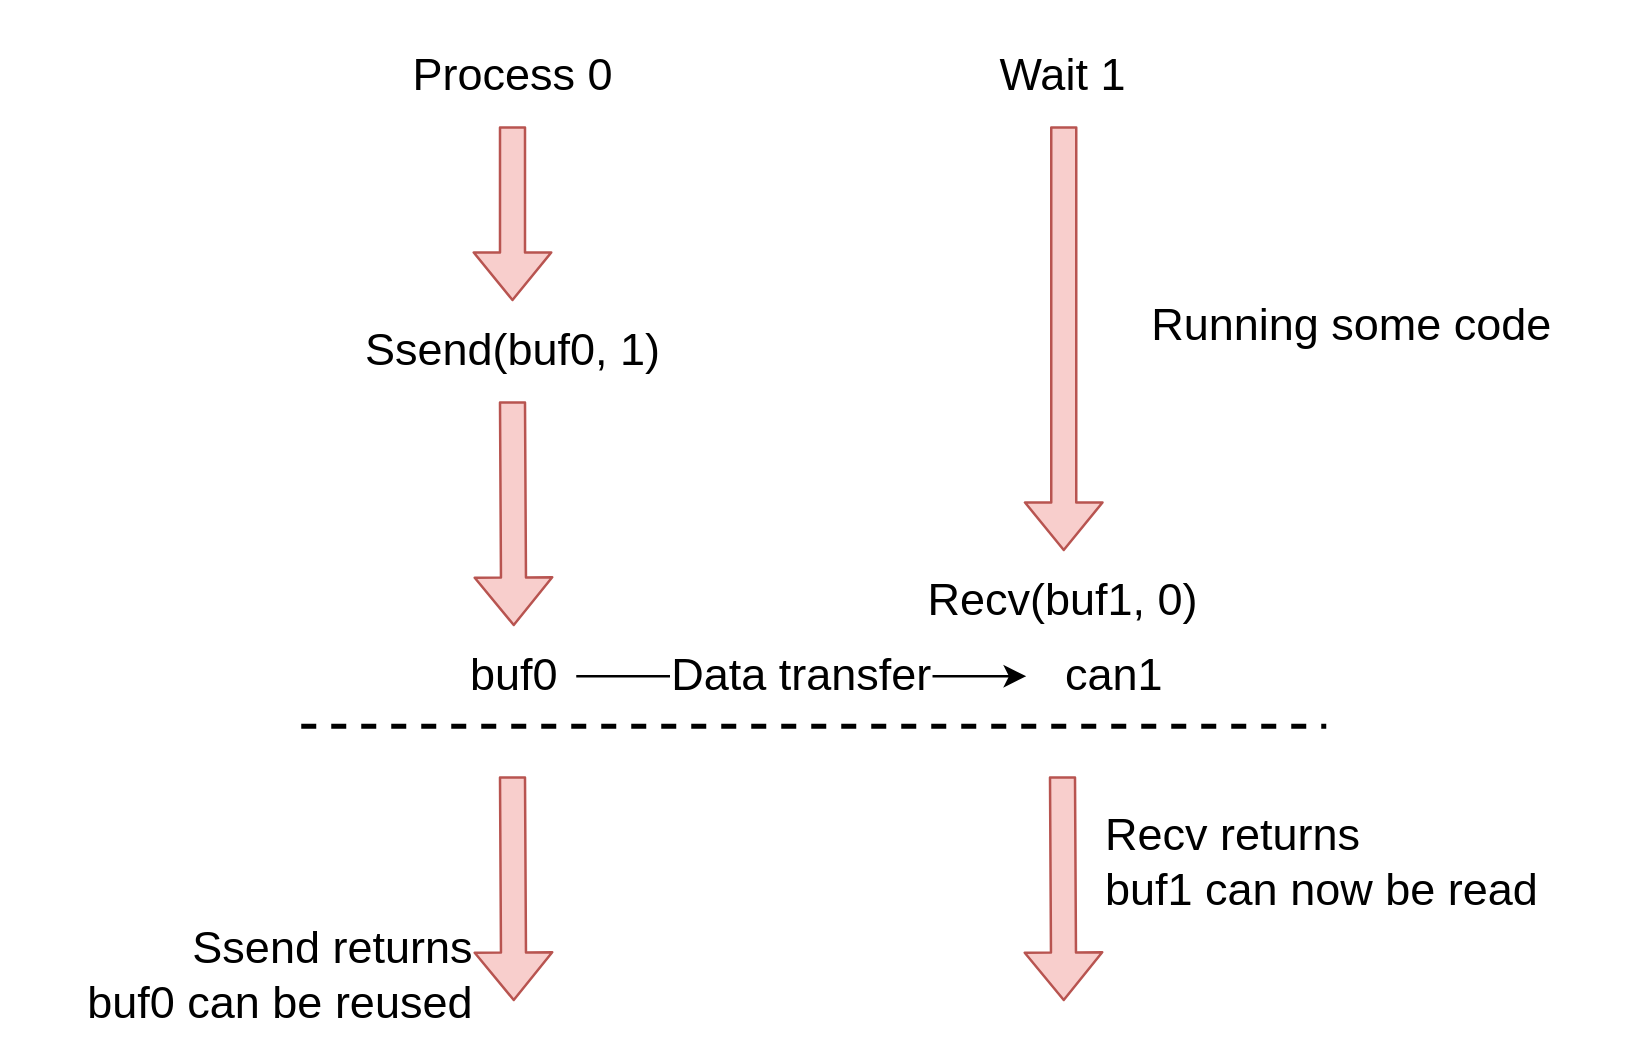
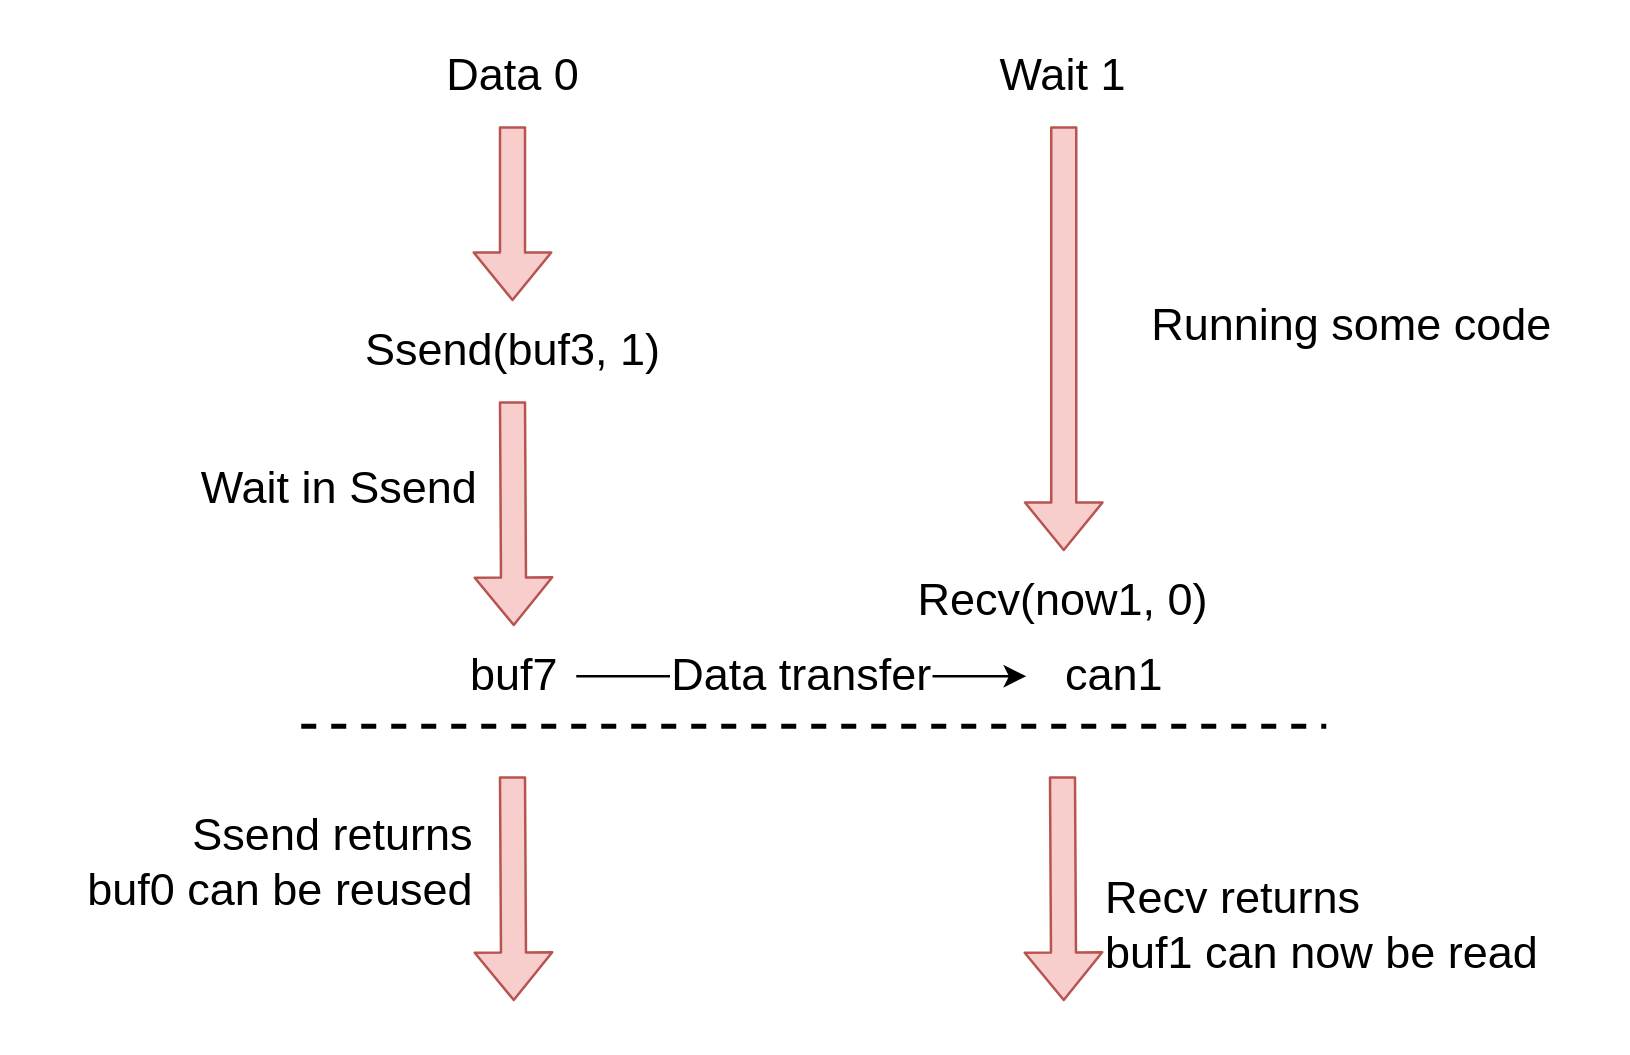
node "Process 0": label "Process 0" -> "Data 0"
node "Ssend(buf0, 1)": label "Ssend(buf0, 1)" -> "Ssend(buf3, 1)"
node "Wait in Ssend": added
node "Recv(buf1, 0)": label "Recv(buf1, 0)" -> "Recv(now1, 0)"
node "buf0": label "buf0" -> "buf7"
node "Recv returns buf1 can now be read": moved (1339, 864) -> (1339, 926)
node "Ssend returns buf0 can be reused": moved (264, 976) -> (264, 864)
